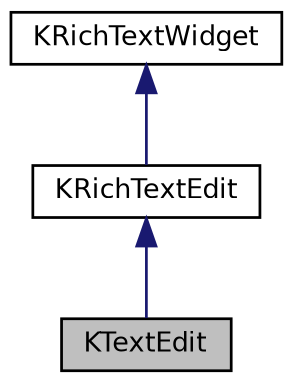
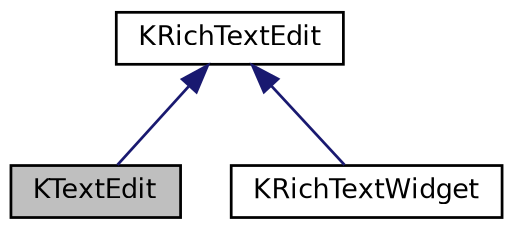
edge "KRichTextEdit" -> "KRichTextWidget": reversed
